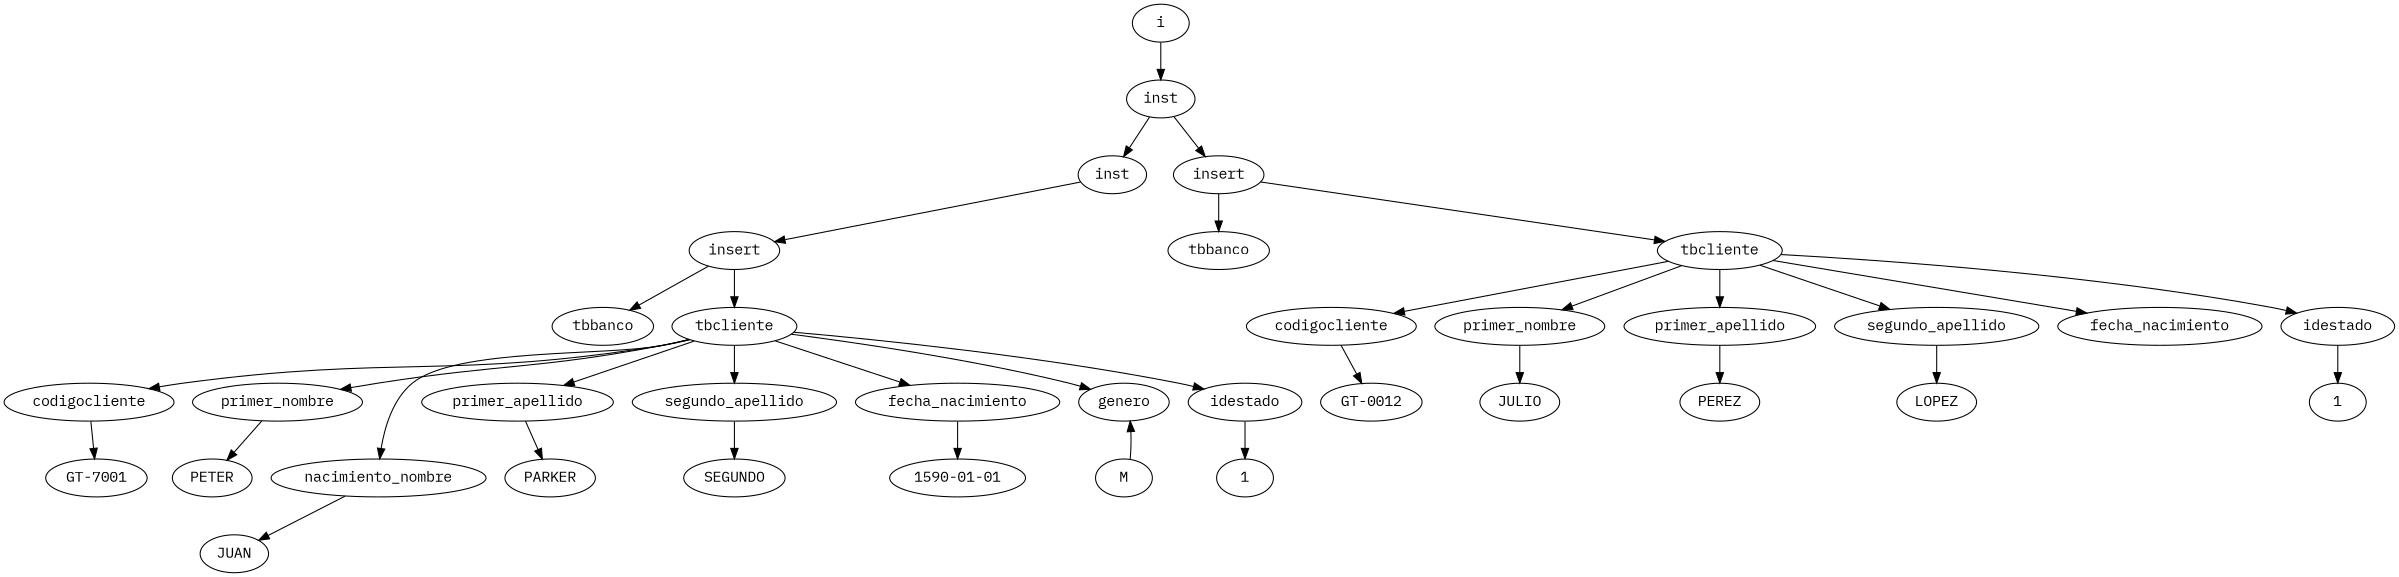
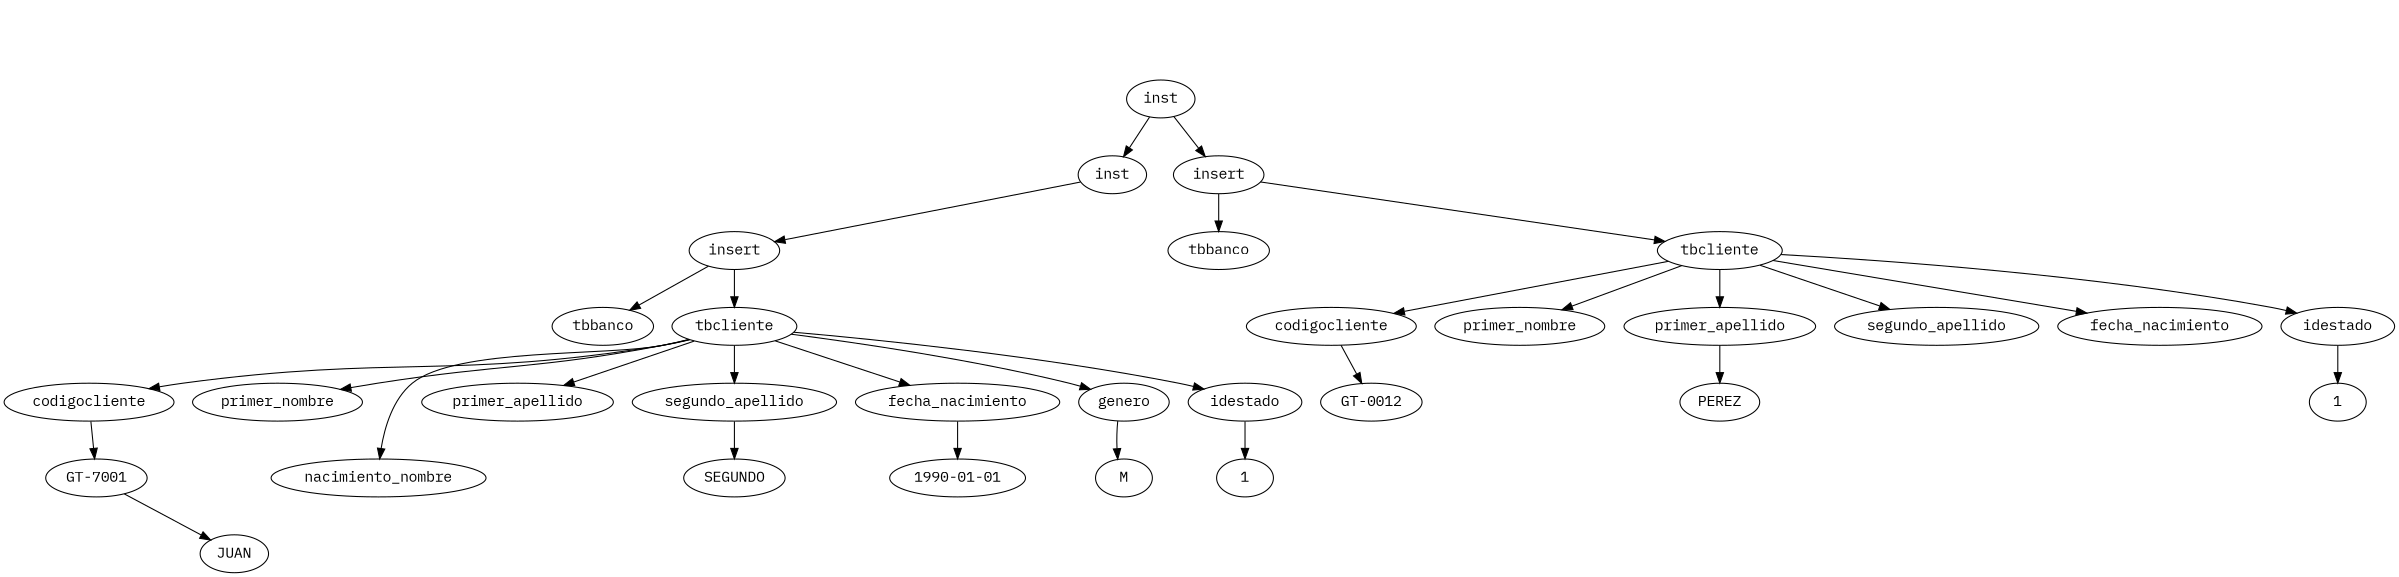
node "i": removed
node "JULIO": removed
node "LOPEZ": removed
edge "M" -> "genero": reversed
node "PETER": removed
node "PARKER": removed
node "1590-01-01": label "1590-01-01" -> "1990-01-01"
edge "nacimiento_nombre" -> "JUAN": now "GT-7001" -> "JUAN"
